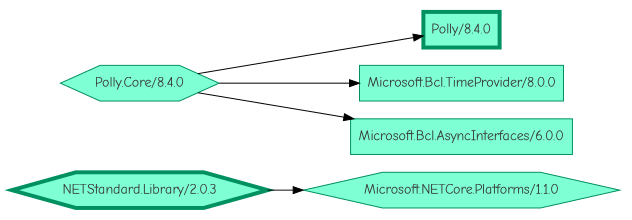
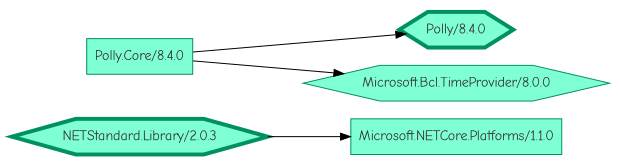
node "Polly/8.4.0": shape box -> hexagon
node "Polly.Core/8.4.0": shape hexagon -> box
node "Microsoft.Bcl.TimeProvider/8.0.0": shape box -> hexagon
node "Microsoft.Bcl.AsyncInterfaces/6.0.0": removed
node "Microsoft.NETCore.Platforms/1.1.0": shape hexagon -> box
